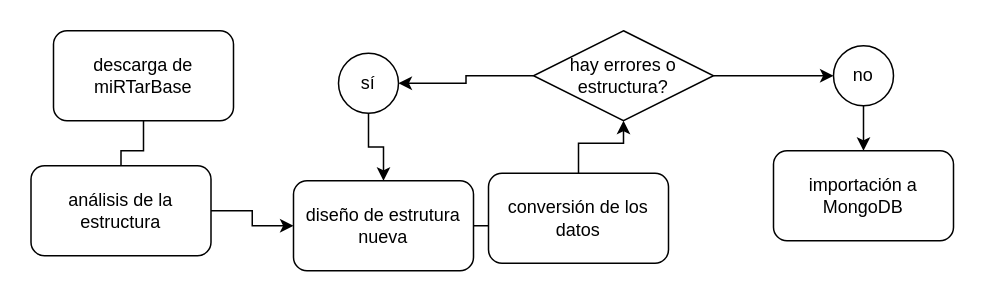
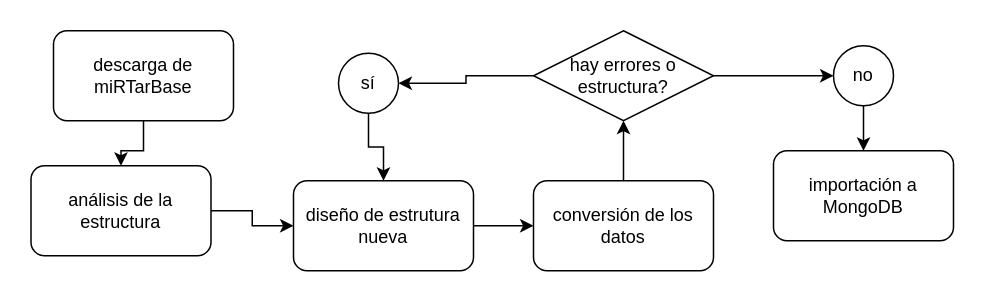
edge "descarga de miRTarBase" -- "análisis de la estructura": arrowhead none -> classic
node "conversión de los datos": moved (578, 218) -> (623, 226)
